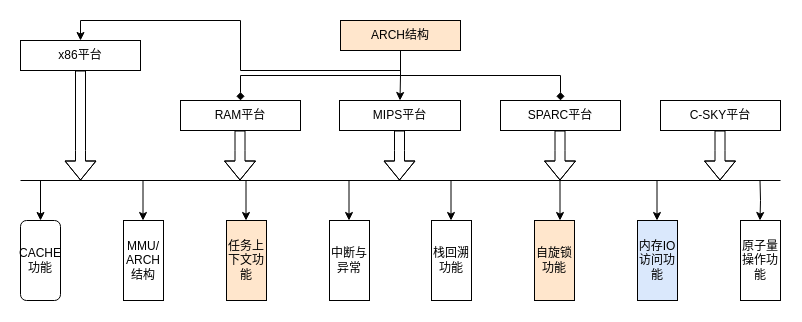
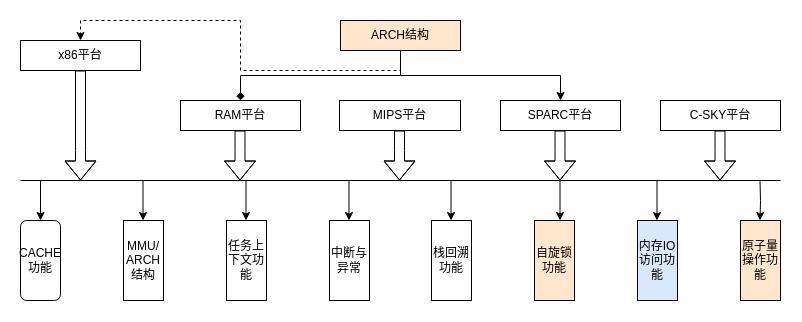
edge "ARCH结构" -> "x86平台": style solid -> dashed
edge "ARCH结构" -> "MIPS平台": removed
edge "ARCH结构" -> "SPARC平台": arrowhead diamond -> classic
node "任务上下文功能": fillcolor #ffe6cc -> #ffffff
node "原子量操作功能": fillcolor #ffffff -> #ffe6cc
